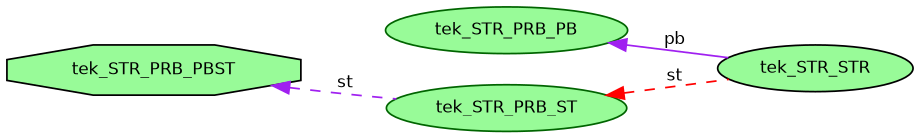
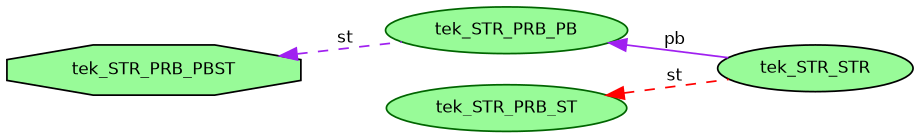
edge "tek_STR_PRB_ST" -> "tek_STR_PRB_PBST": now "tek_STR_PRB_PB" -> "tek_STR_PRB_PBST"
